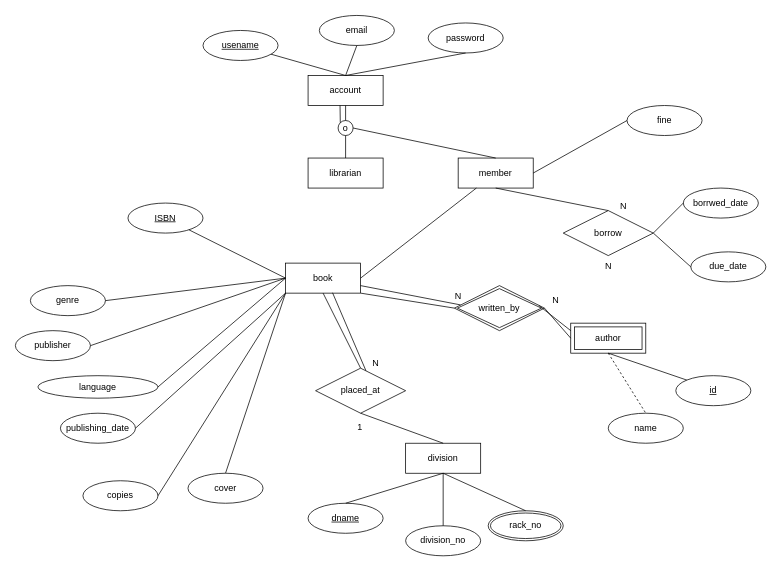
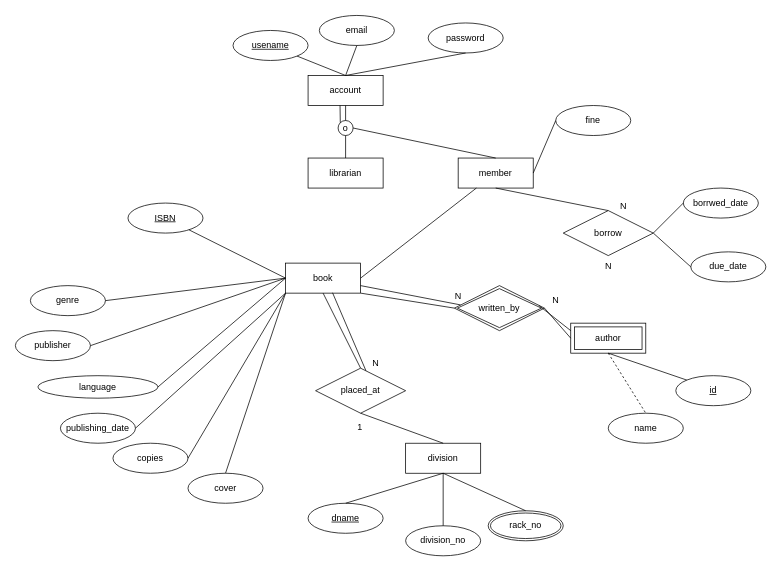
node "usename": moved (240, 45) -> (270, 45)
node "fine": moved (664, 120) -> (593, 120)
node "copies": moved (120, 495) -> (150, 458)
